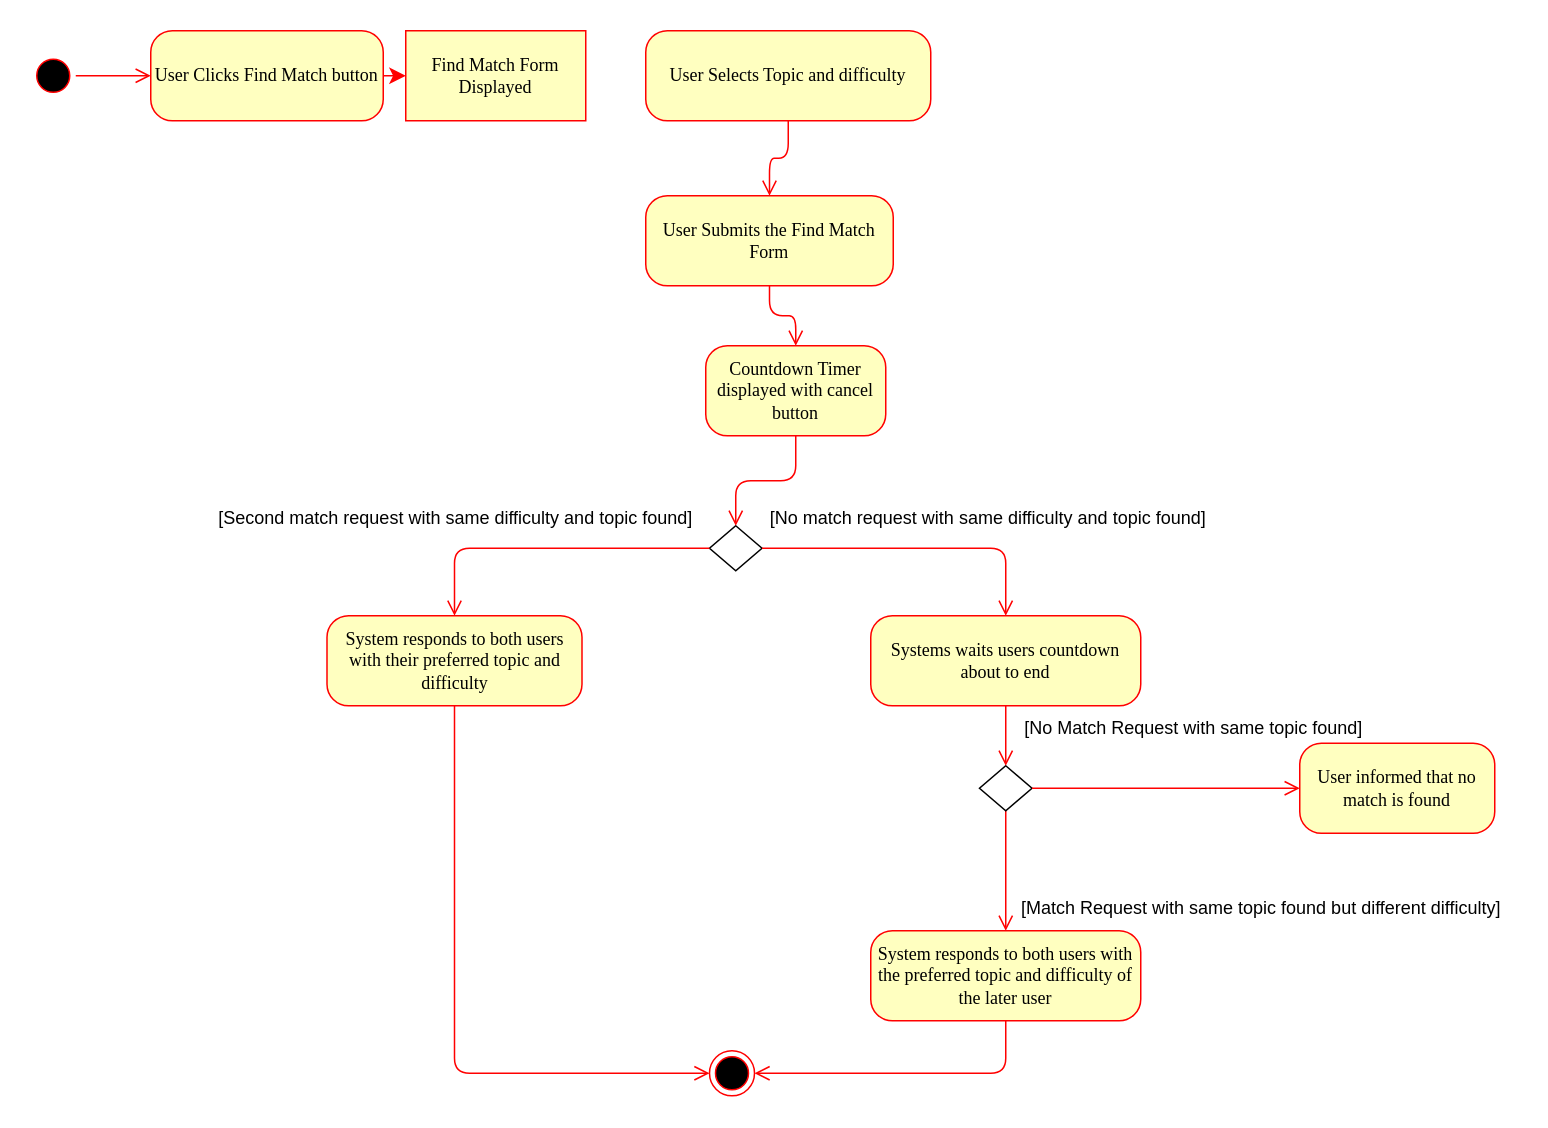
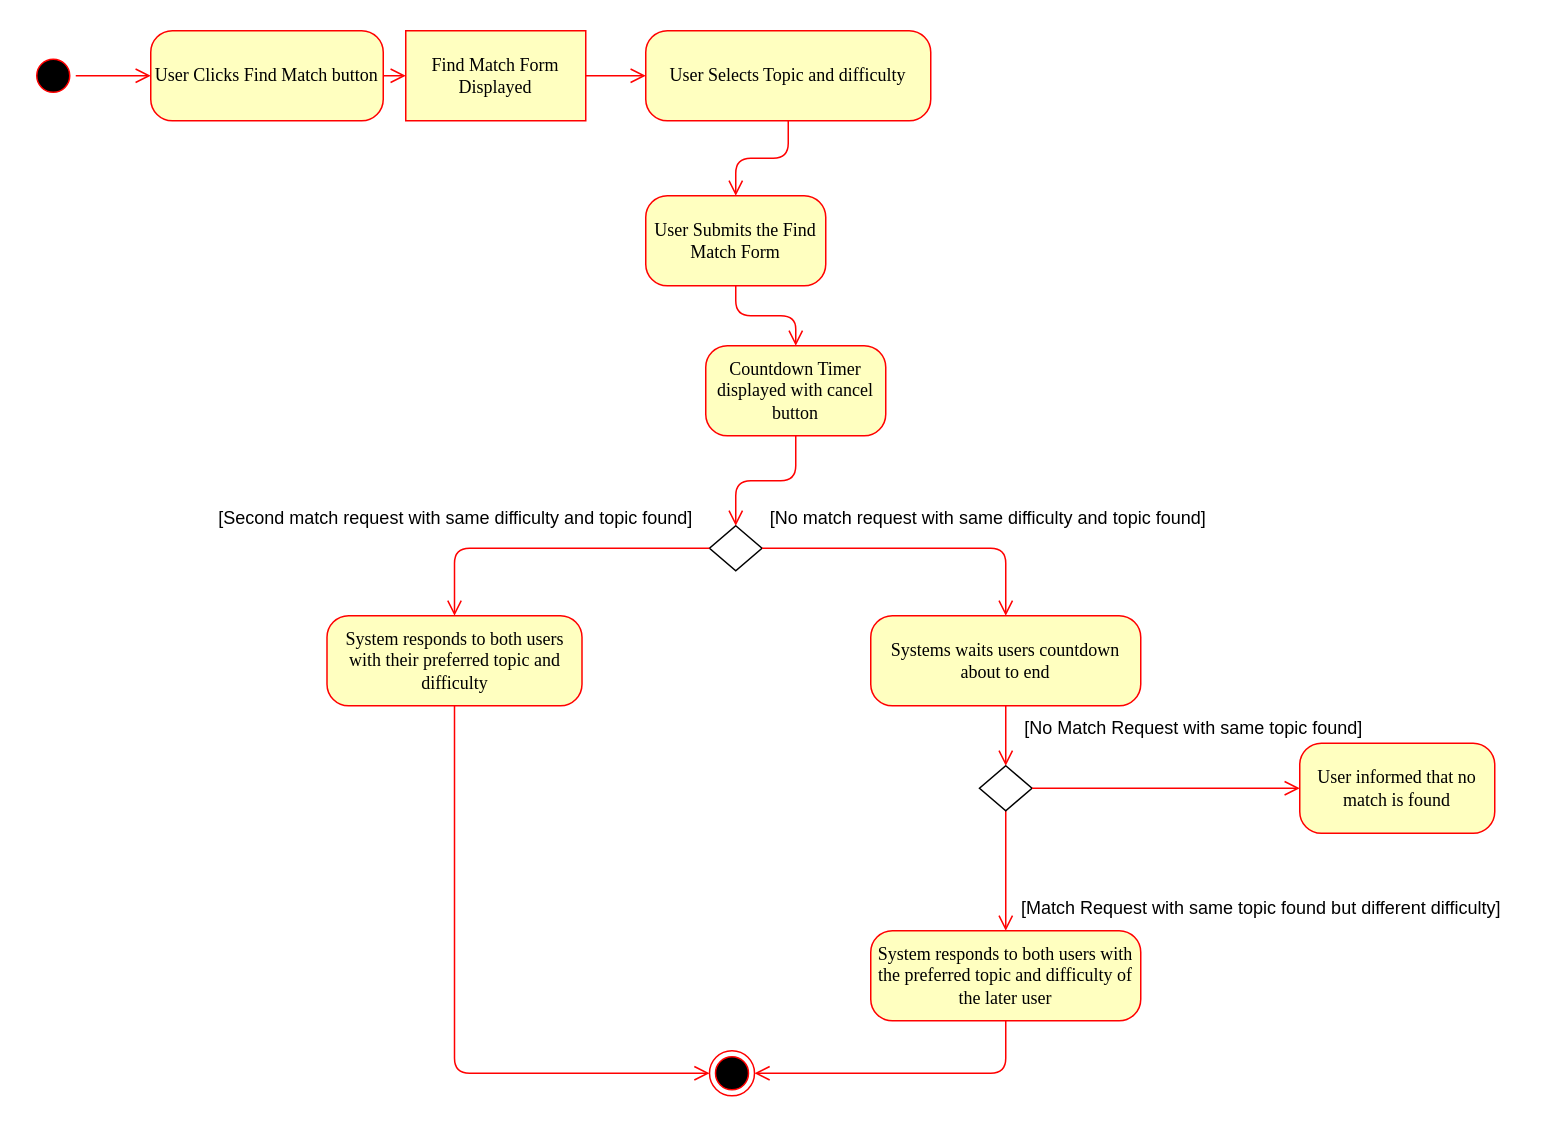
edge "User Clicks Find Match button" -> "Find Match Form Displayed": arrowhead classic -> open
edge "Find Match Form Displayed" -> "User Selects Topic and difficulty": added
node "User Submits the Find Match Form": size 248x90 -> 180x90
